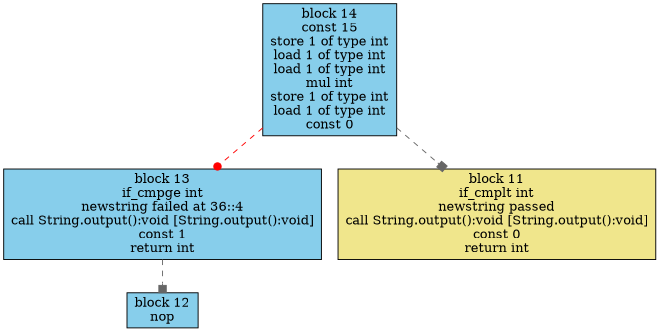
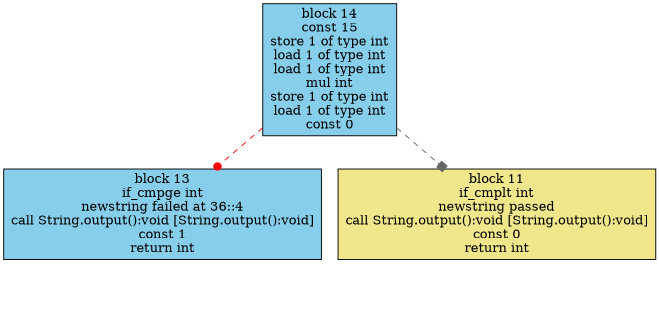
node "block 12 nop": removed
